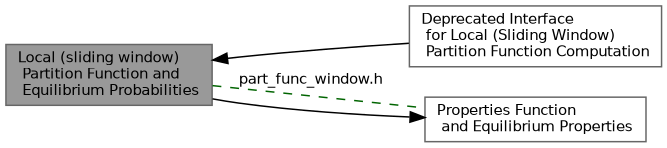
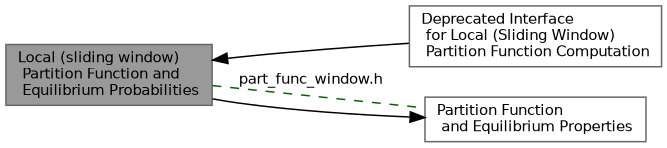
node "Properties Function and Equilibrium Properties": label "Properties Function and Equilibrium Properties" -> "Partition Function and Equilibrium Properties"
